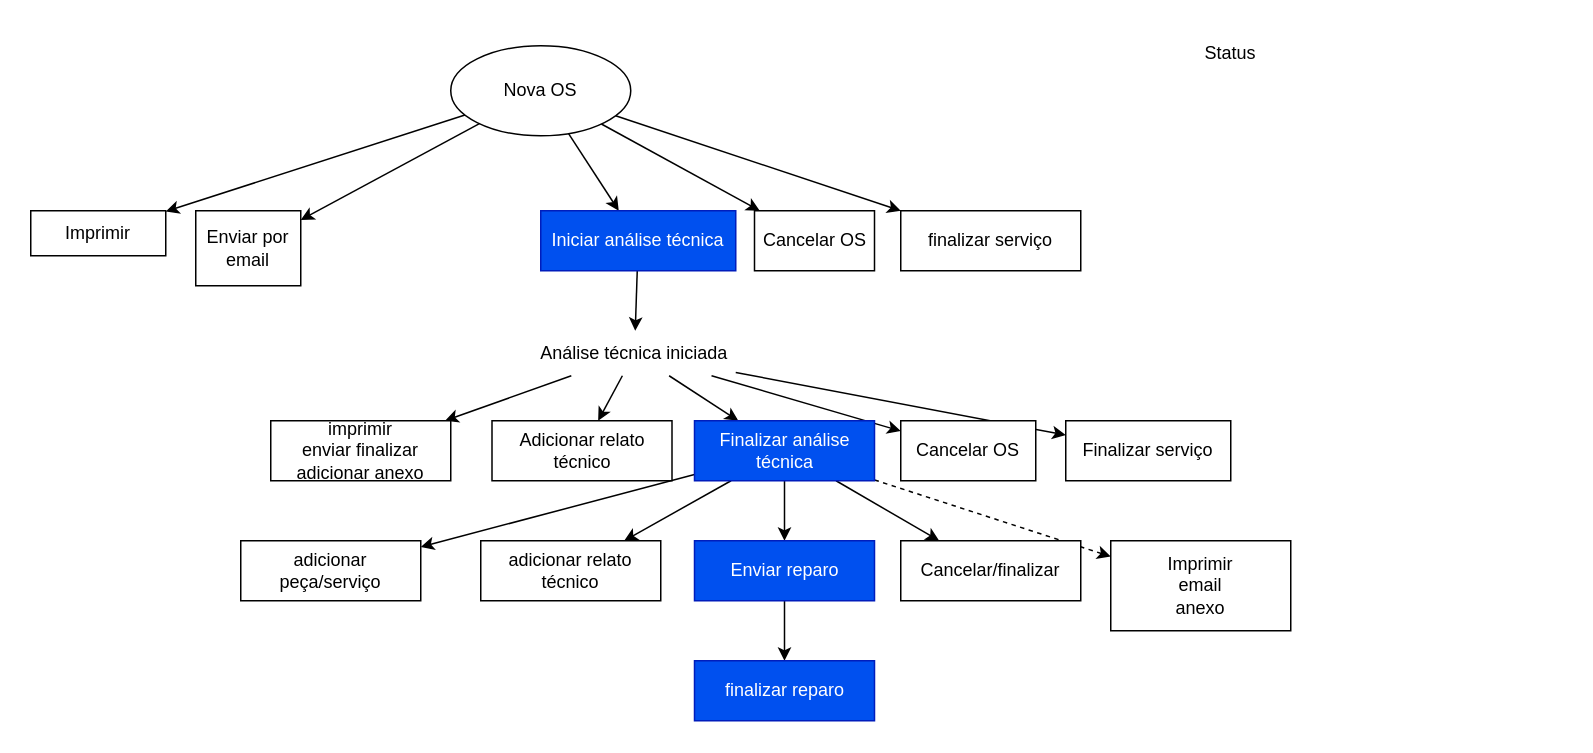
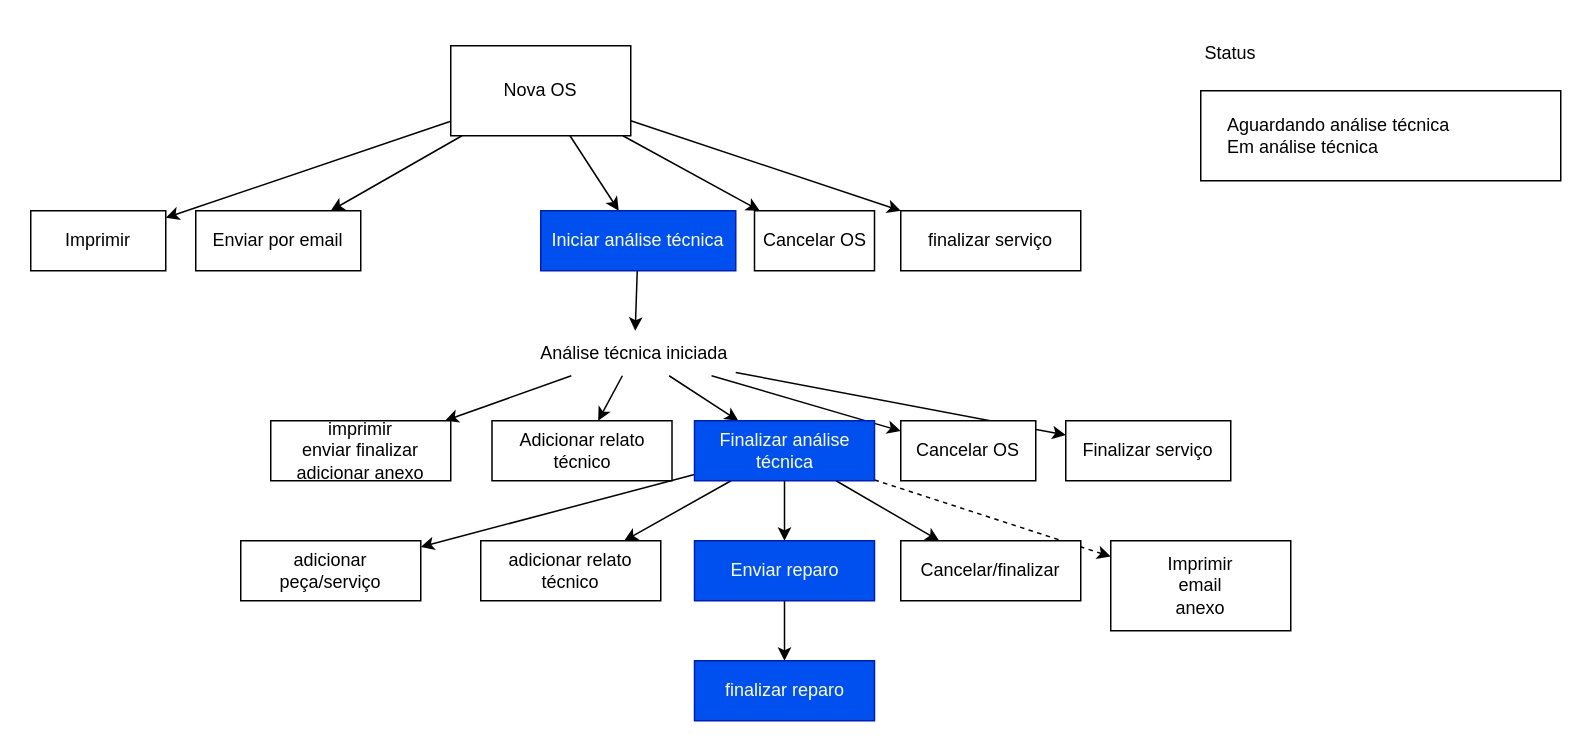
node "Nova OS": shape ellipse -> rectangle
node "Aguardando análise técnica Em análise técnica": added
node "Imprimir": size 135x45 -> 135x60
node "Enviar por email": size 105x75 -> 165x60
